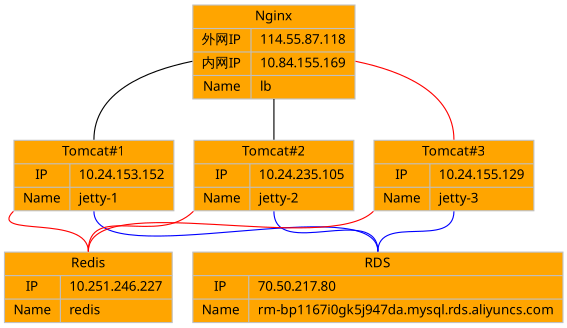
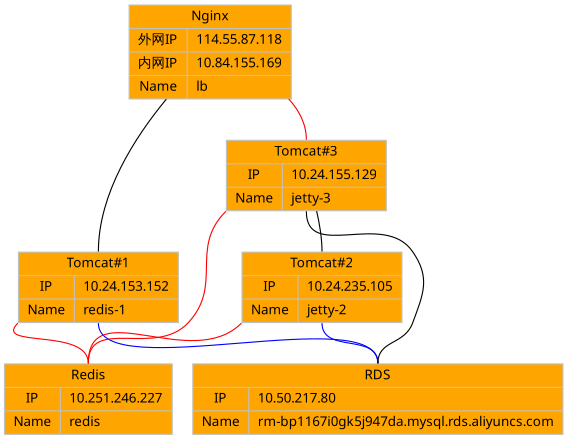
edge "Nginx" -- "Tomcat#2": now "Tomcat#3" -- "Tomcat#2"
node "Tomcat#1": text "jetty-1" -> "redis-1"
edge "Tomcat#3" -- "RDS": color blue -> black
node "RDS": text "70.50.217.80" -> "10.50.217.80"
